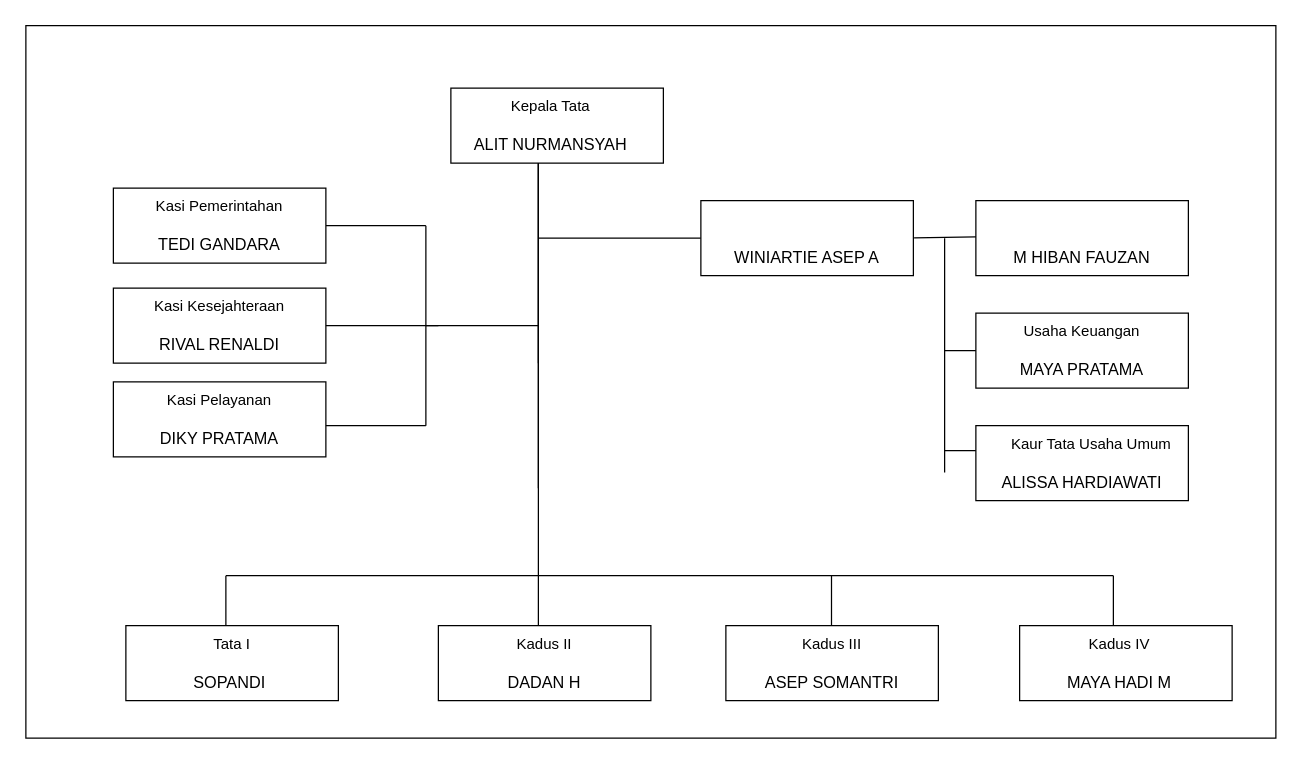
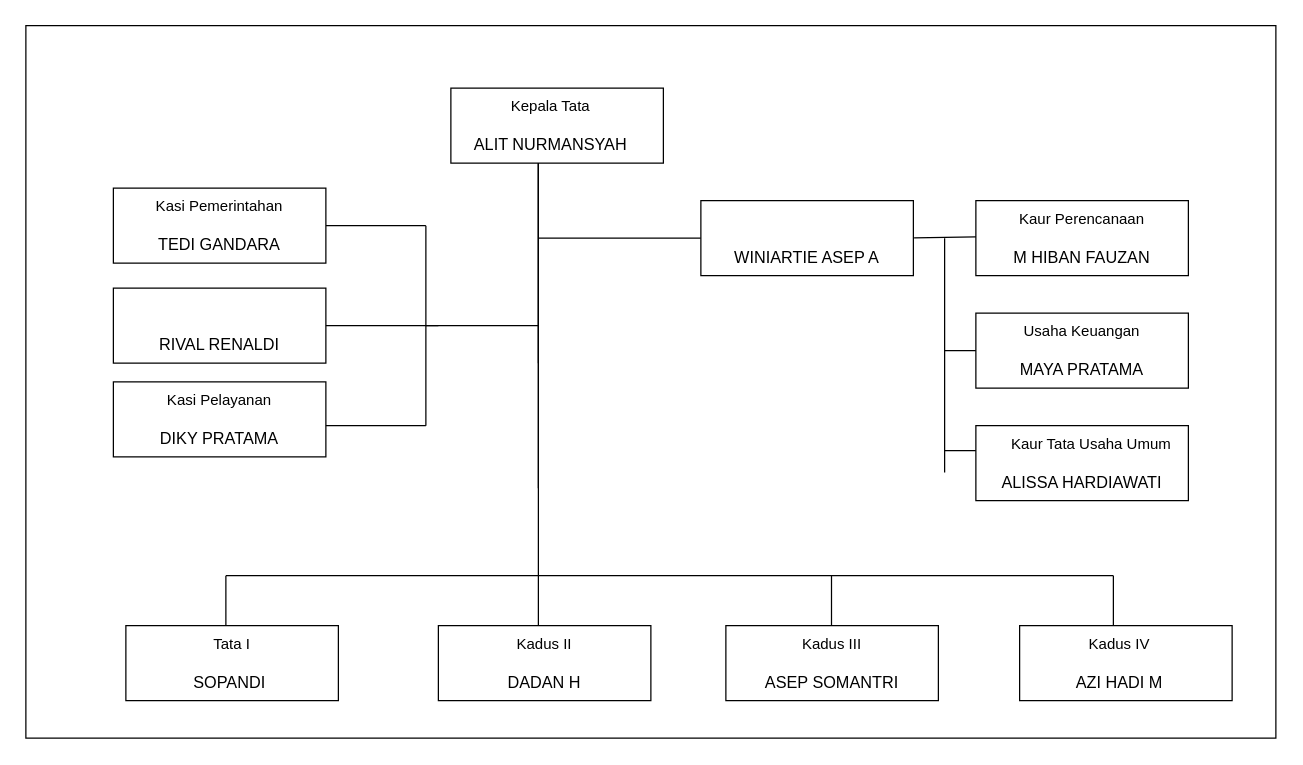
node "Kaur Perencanaan": added
node "Kasi Kesejahteraan": removed
node "MAYA HADI M": label "MAYA HADI M" -> "AZI HADI M"
